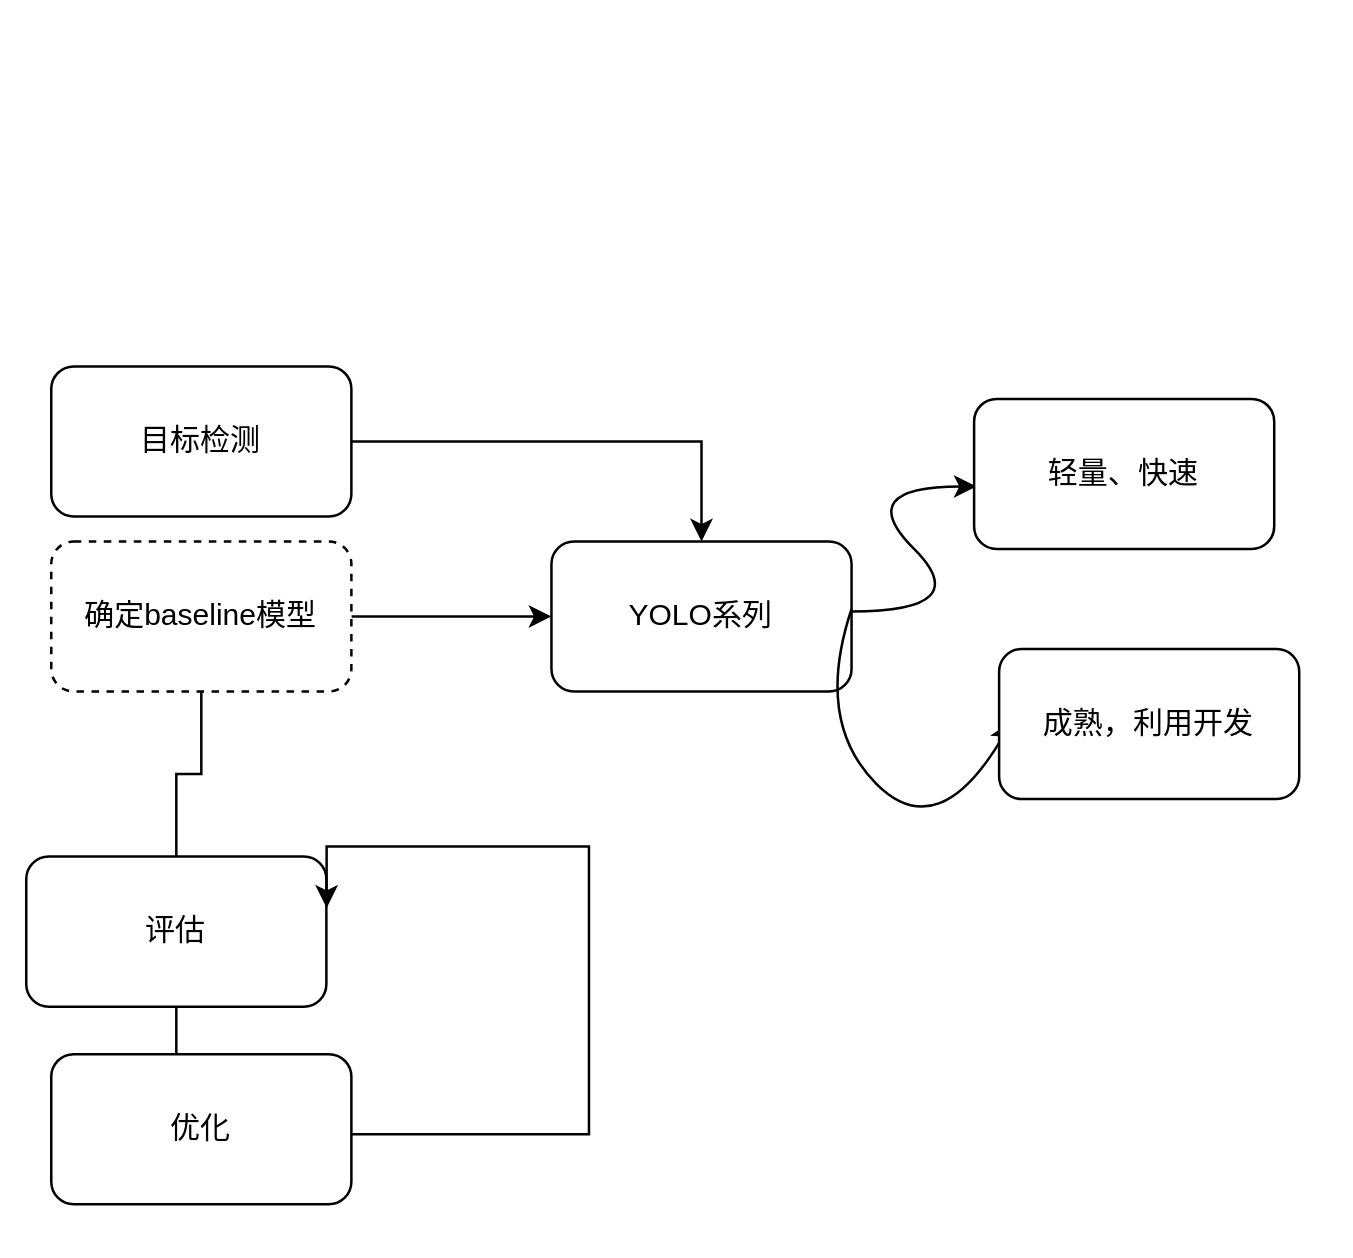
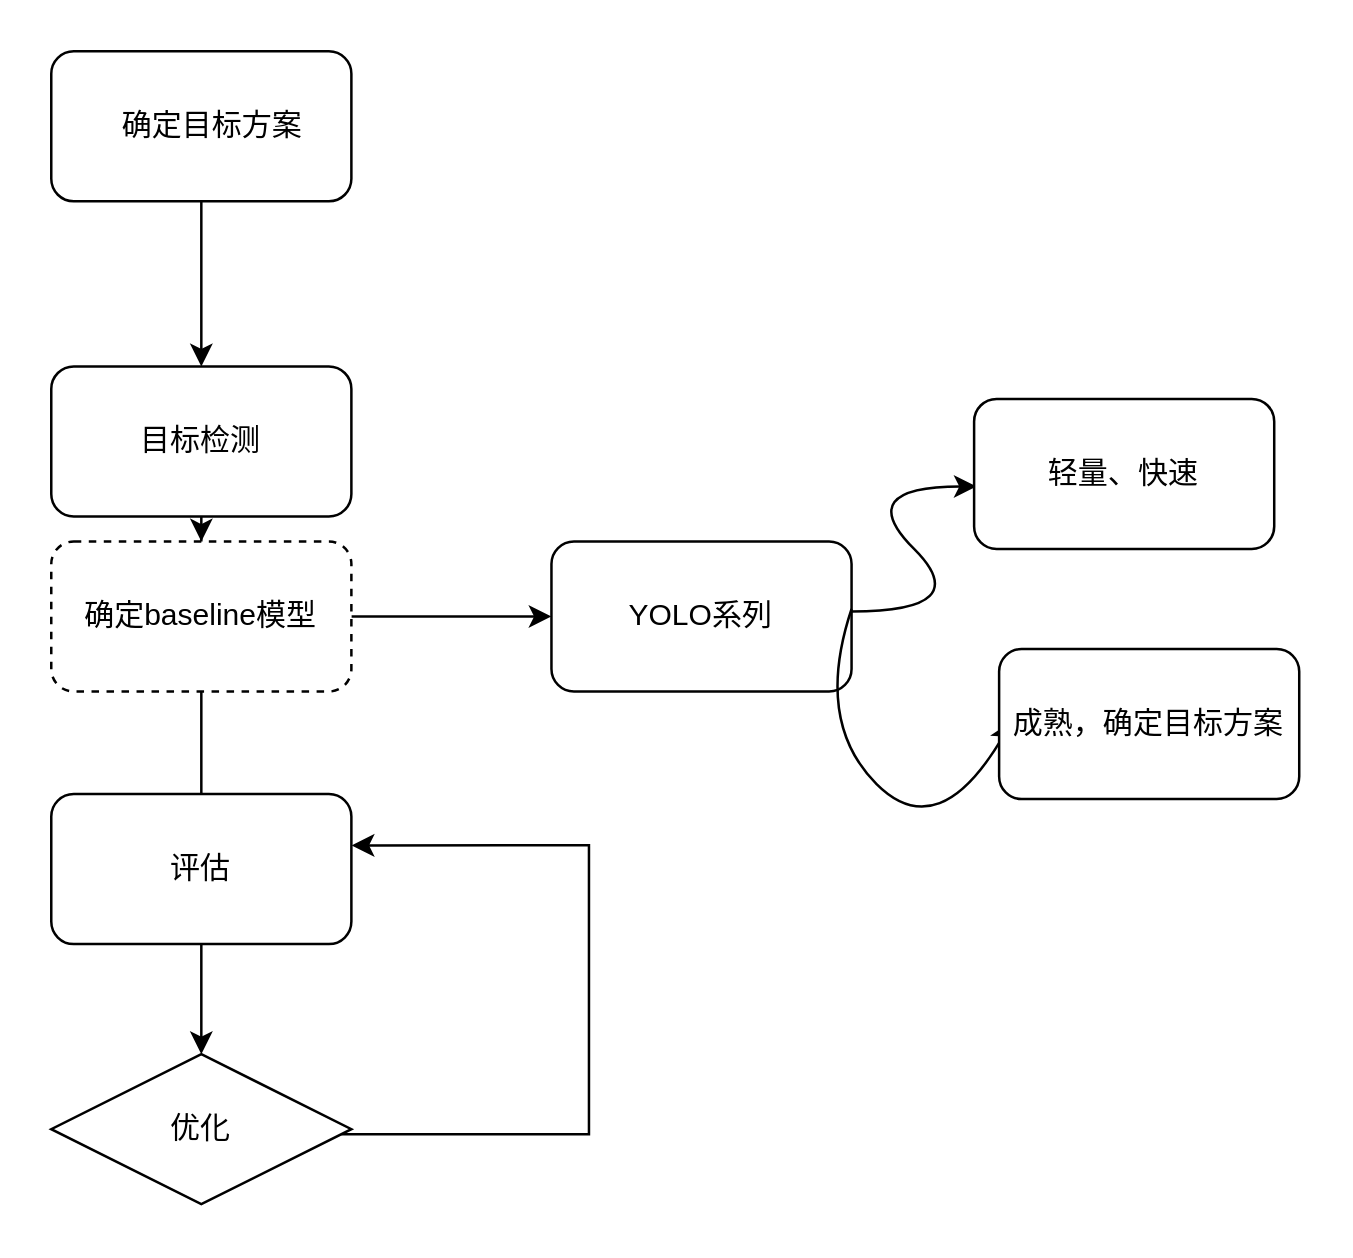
node "确定目标方案": added
edge "确定目标方案" -> "目标检测": added
edge "目标检测" -> "YOLO系列": now "目标检测" -> "确定baseline模型"
node "成熟，利用开发": label "成熟，利用开发" -> "成熟，确定目标方案"
node "评估": moved (176, 931) -> (201, 869)
node "优化": shape rounded rectangle -> diamond
